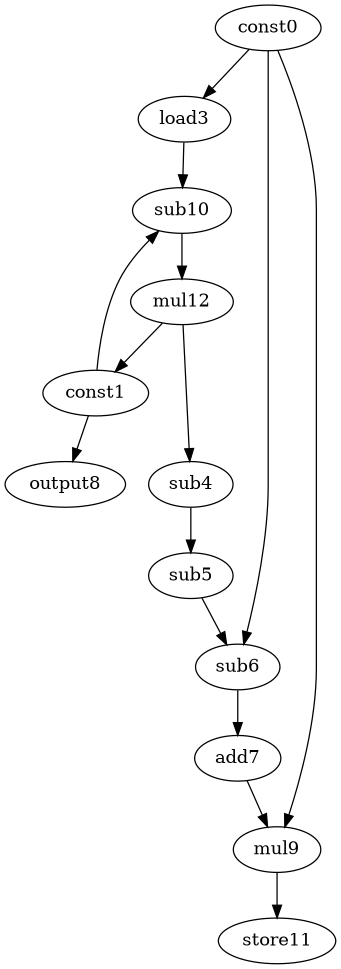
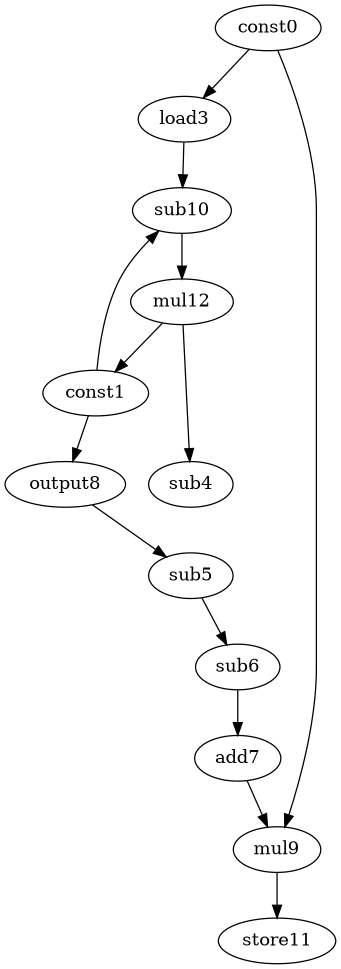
edge "const0" -> "sub6": removed
edge "sub4" -> "sub5": now "output8" -> "sub5"
